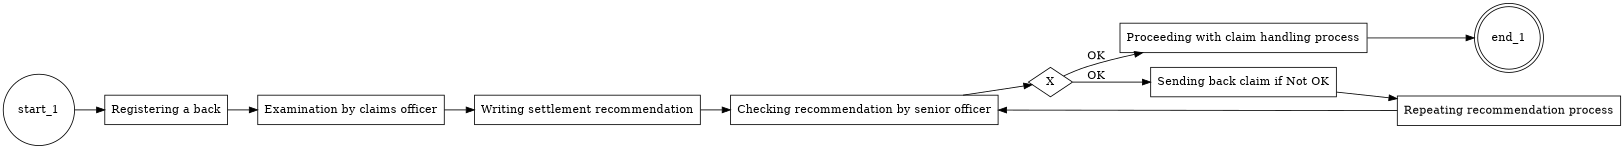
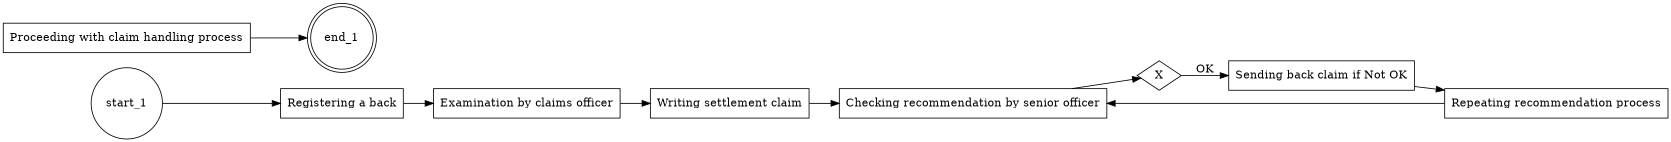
edge "X" -> "Proceeding with claim handling process": removed, label "OK"
node "Writing settlement recommendation": label "Writing settlement recommendation" -> "Writing settlement claim"
